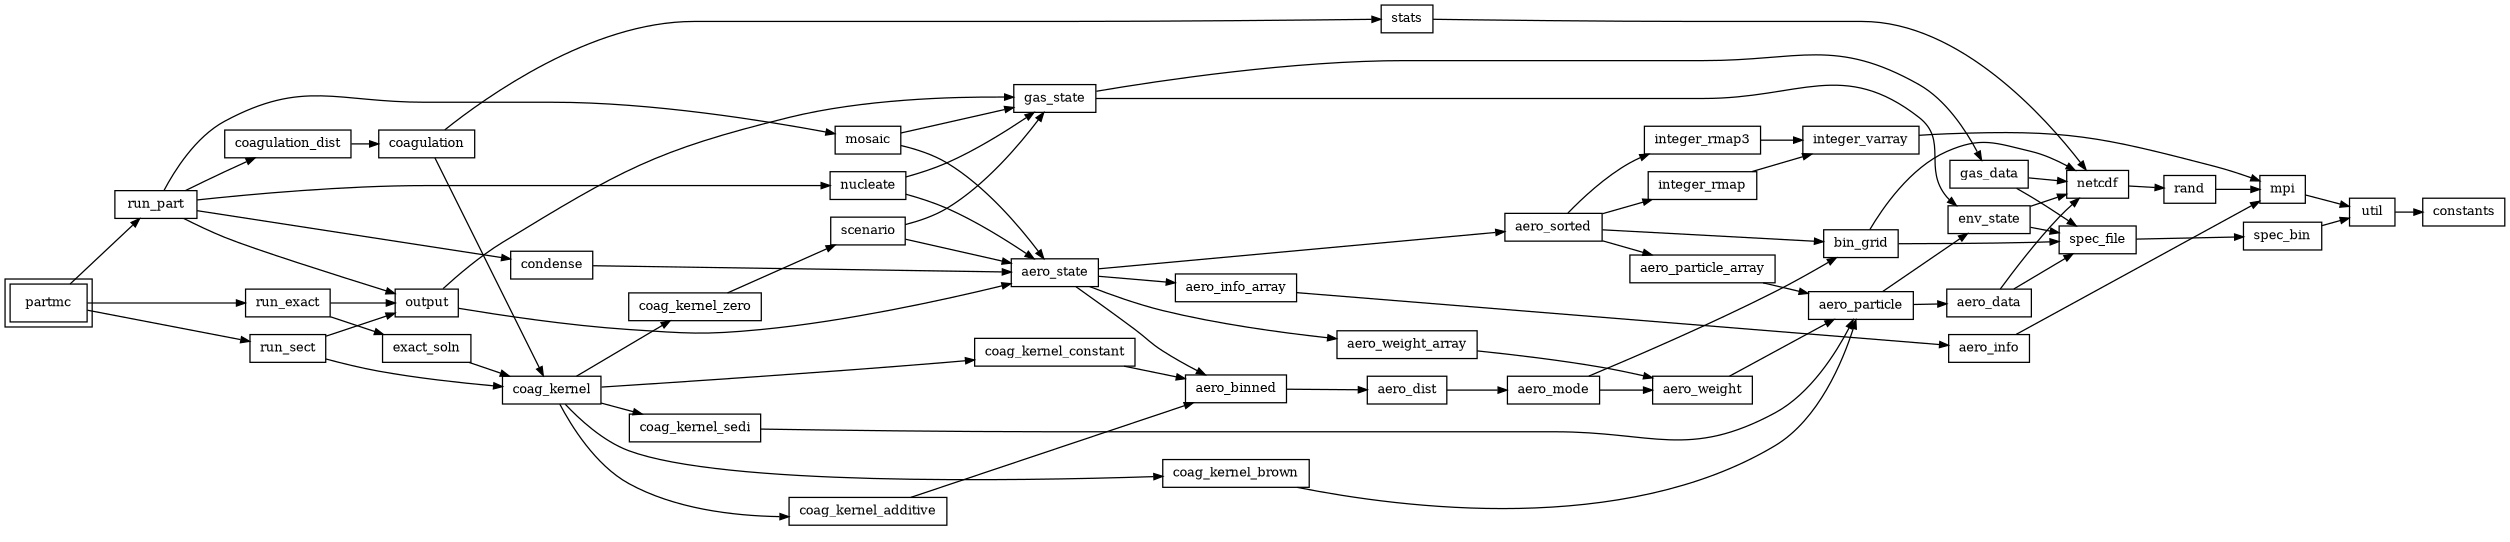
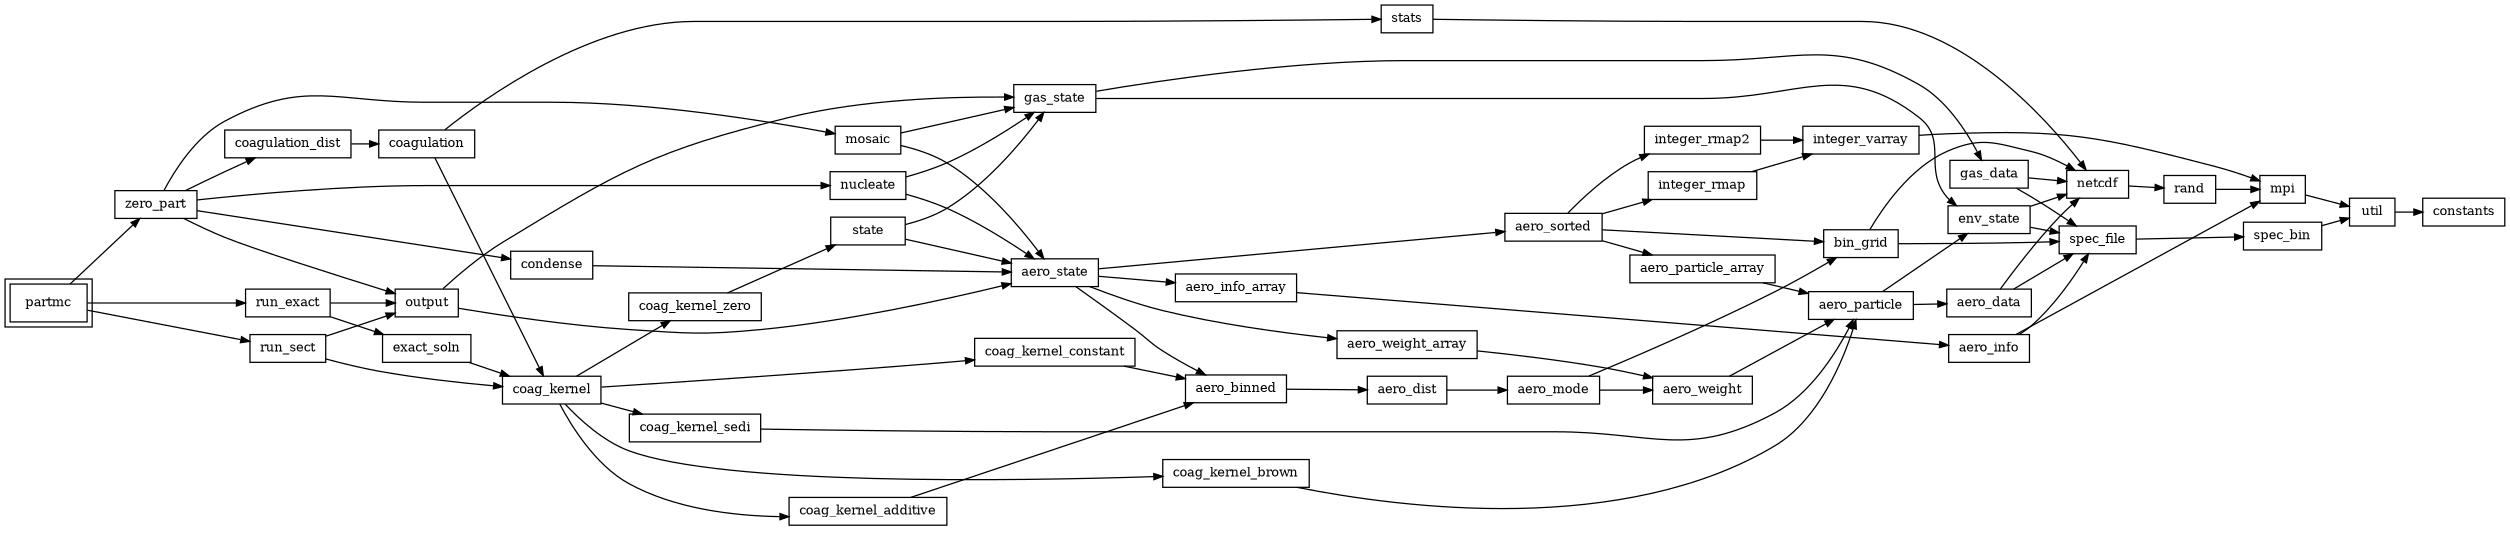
node "integer_rmap3": label "integer_rmap3" -> "integer_rmap2"
node "run_part": label "run_part" -> "zero_part"
node "scenario": label "scenario" -> "state"
edge "aero_info" -> "spec_file": added
